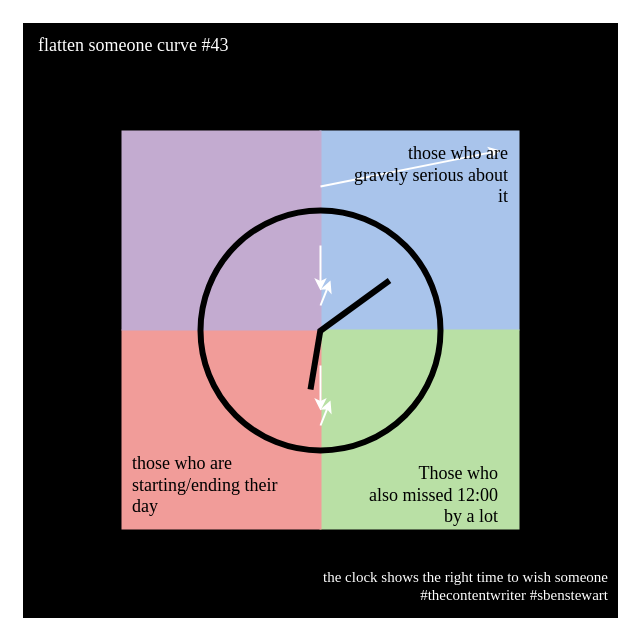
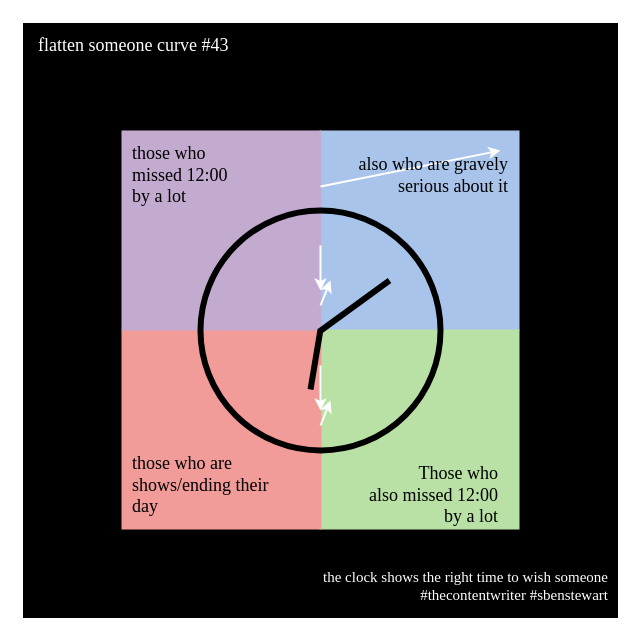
node "those who missed 12:00 by a lot": added
node "those who are gravely serious about it": label "those who are gravely serious about it" -> "also who are gravely serious about it"
node "those who are starting/ending their day": label "those who are starting/ending their day" -> "those who are shows/ending their day"
